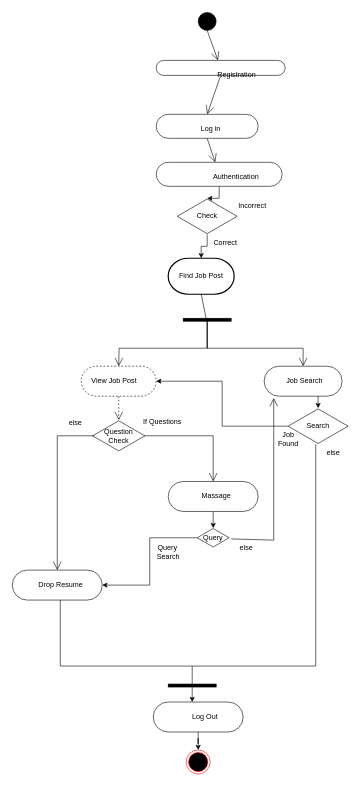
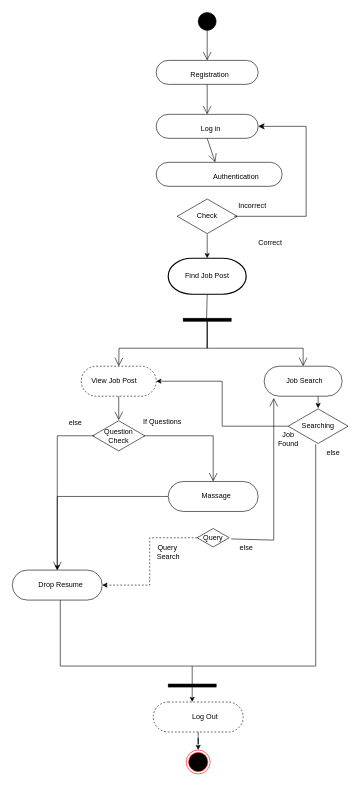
node "Registration": size 129x15 -> 102x24
edge "Check" -> "Log in": added
edge "Authentication" -> "Check": removed
node "Correct": moved (225, 243) -> (270, 243)
node "Find Job Post": size 66x36 -> 78x36
edge "View Job Post" -> "Question Check": style dashed -> solid
node "Search": label "Search" -> "Searching"
edge "Massage" -> "Query": now "Massage" -> "Drop Resume"
edge "Query" -> "Drop Resume": style solid -> dashed
node "Log Out": style solid -> dashed
